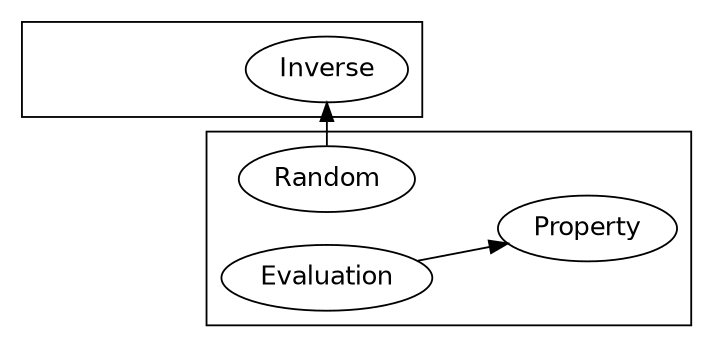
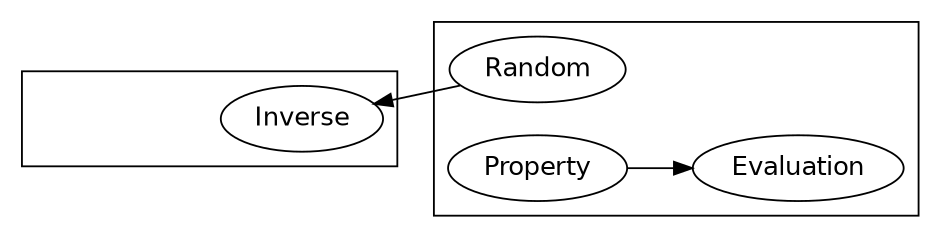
edge "Evaluation" -> "Property": reversed
